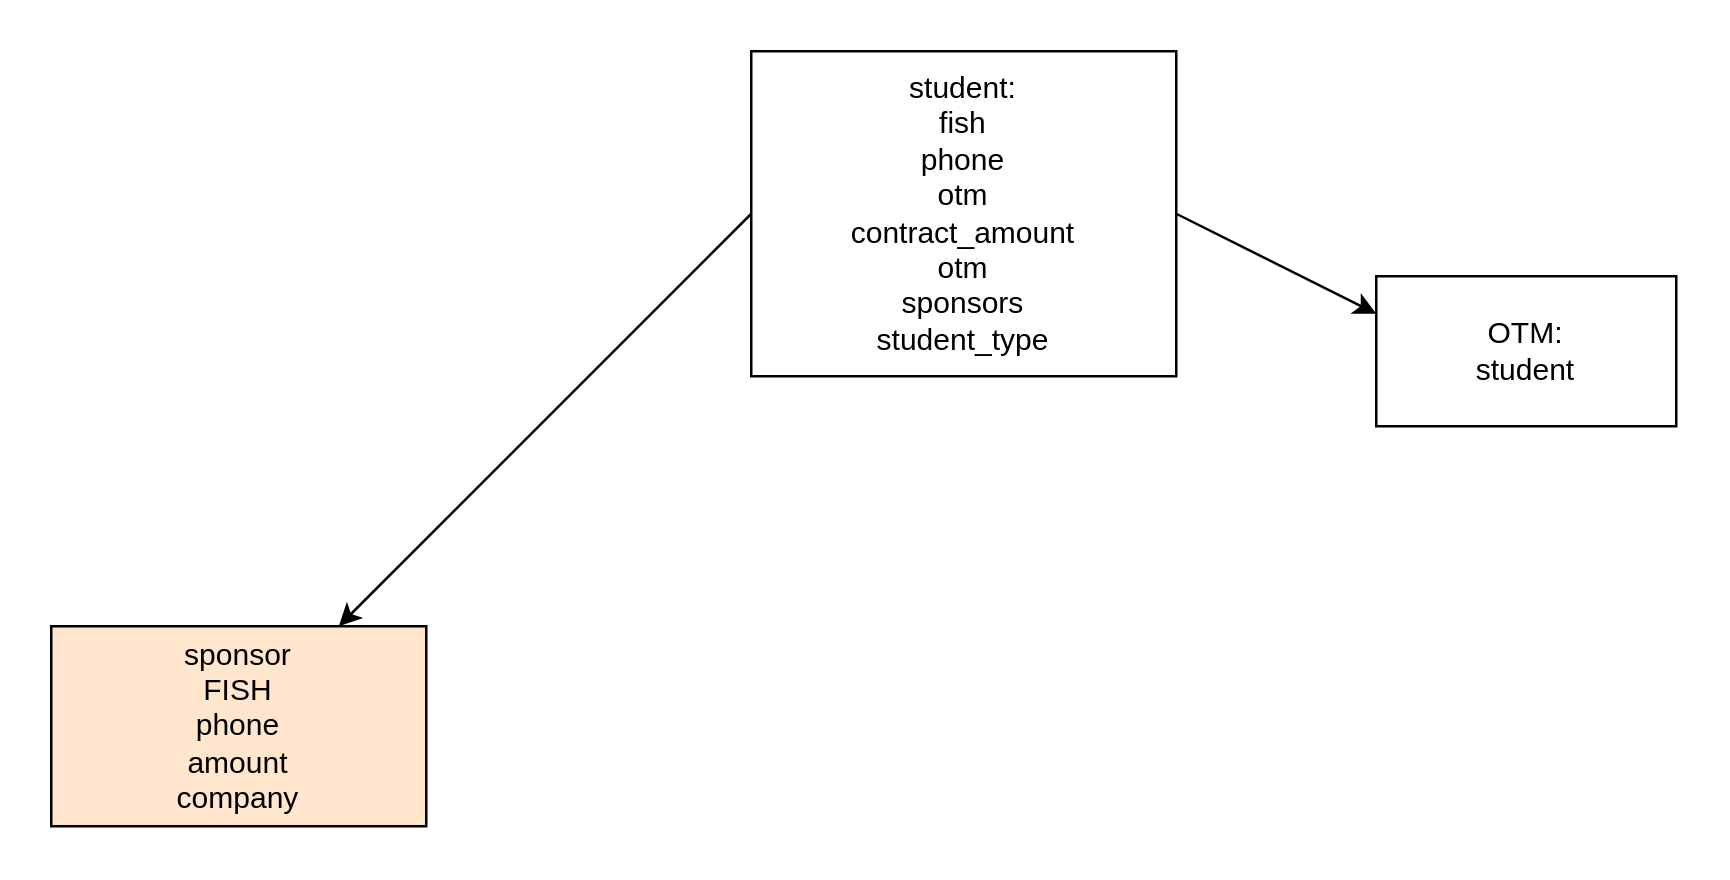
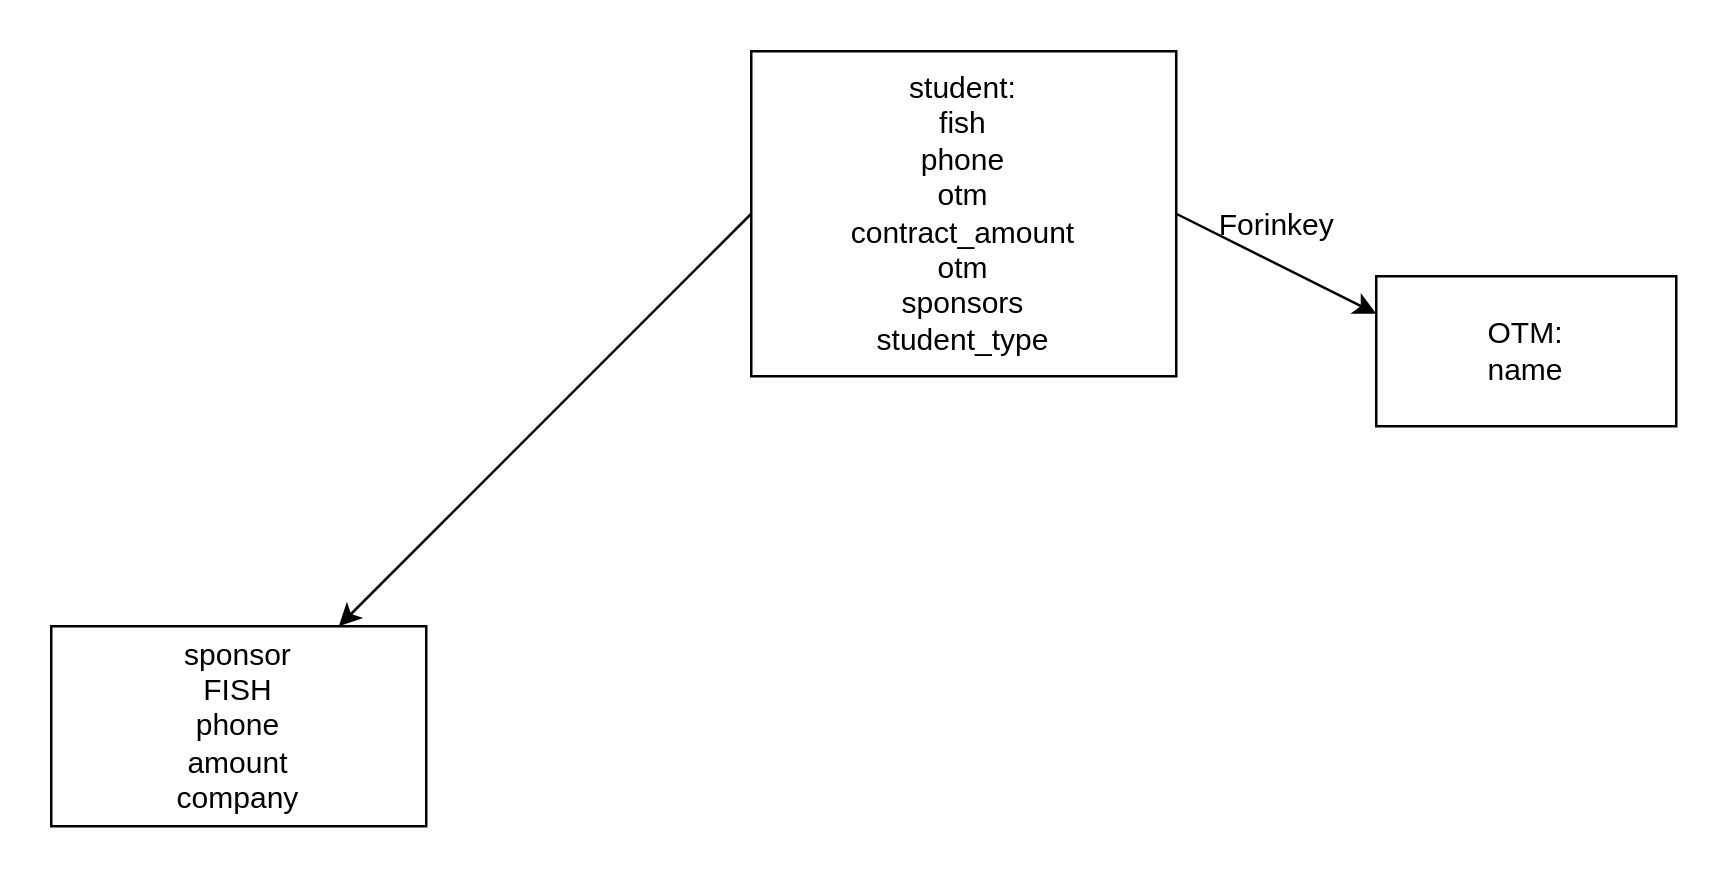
node "Forinkey": added
node "OTM: student": label "OTM: student" -> "OTM: name"
node "sponsor FISH phone amount company": fillcolor #ffe6cc -> #ffffff
